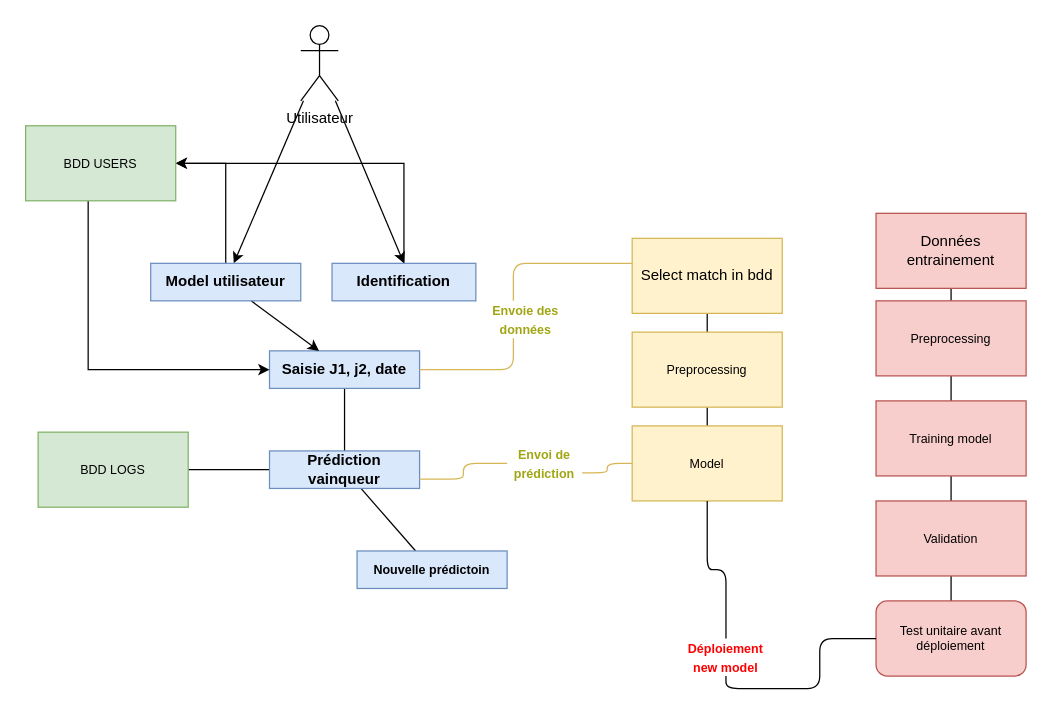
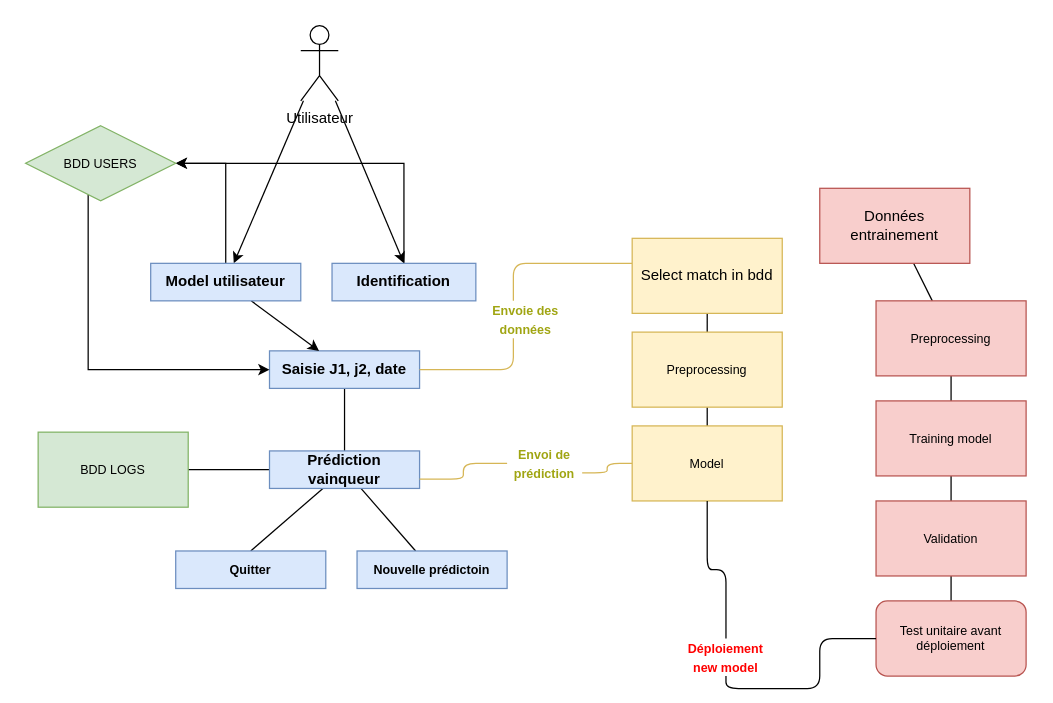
node "BDD USERS": shape rectangle -> diamond
node "Données entrainement": moved (951, 251) -> (894, 226)
edge "Prédiction vainqueur" -- "Quitter": added
node "Quitter": added
